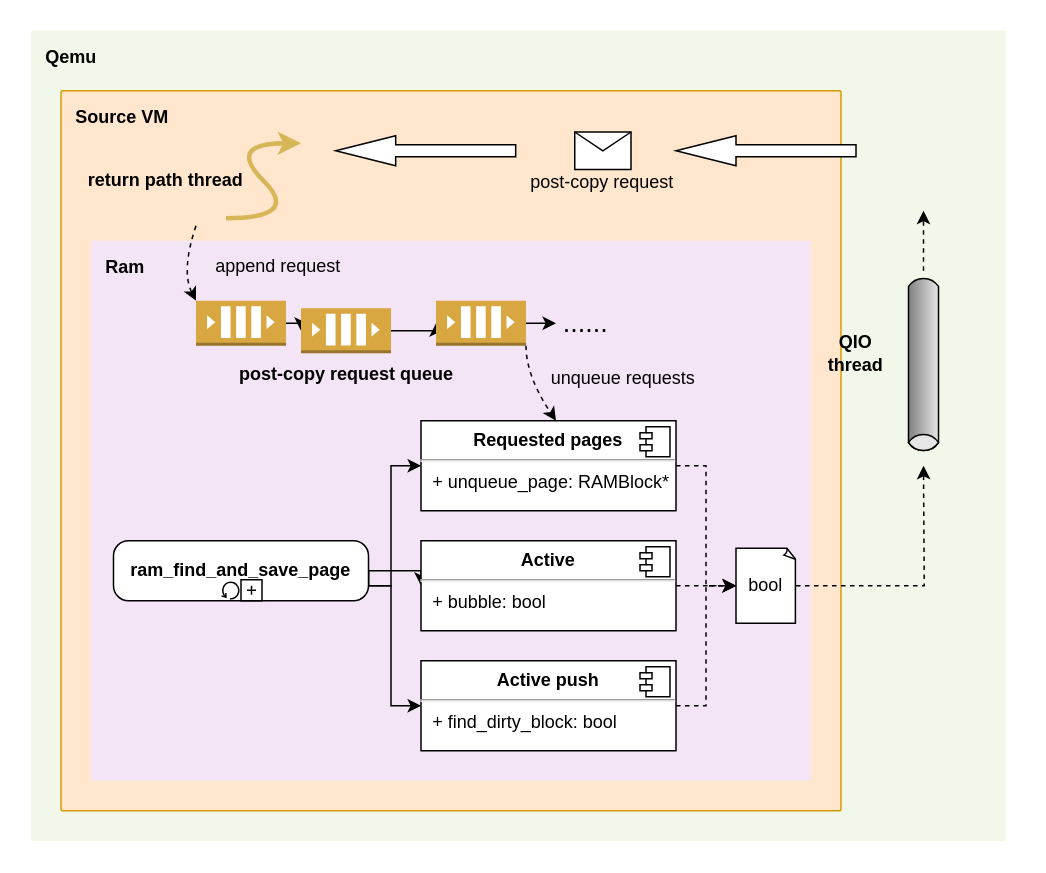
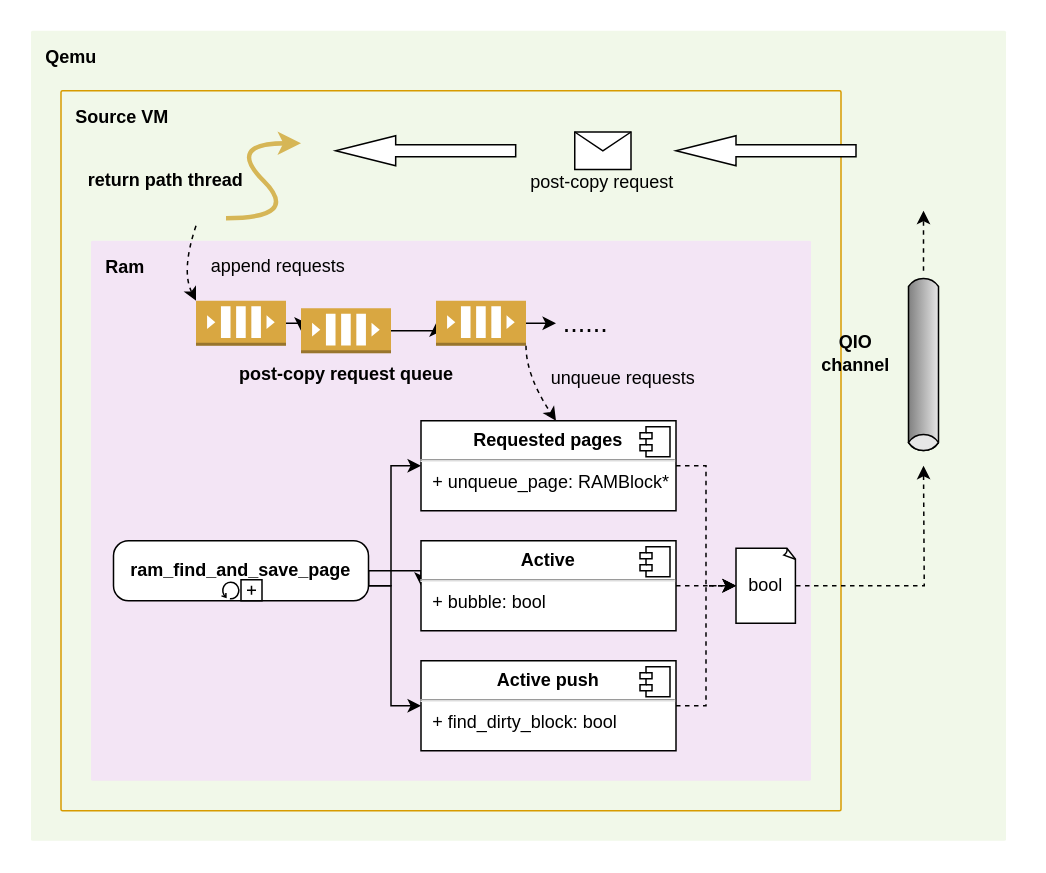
node "Source VM": fillcolor #ffe6cc -> #f1f8e9
node "append request": label "append request" -> "append requests"
node "QIO thread": label "QIO thread" -> "QIO channel"
